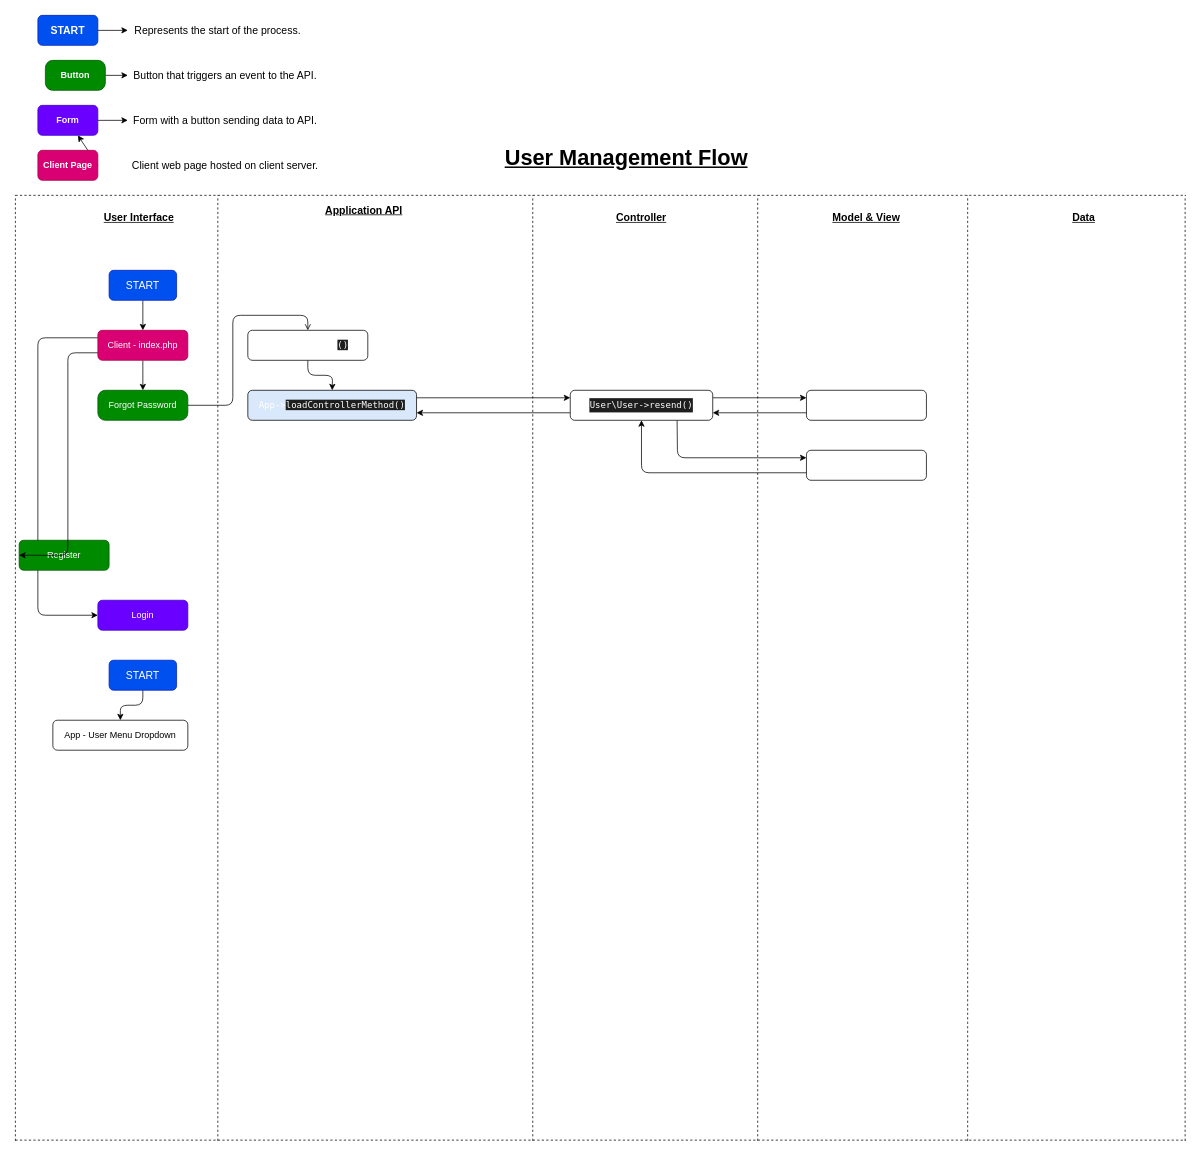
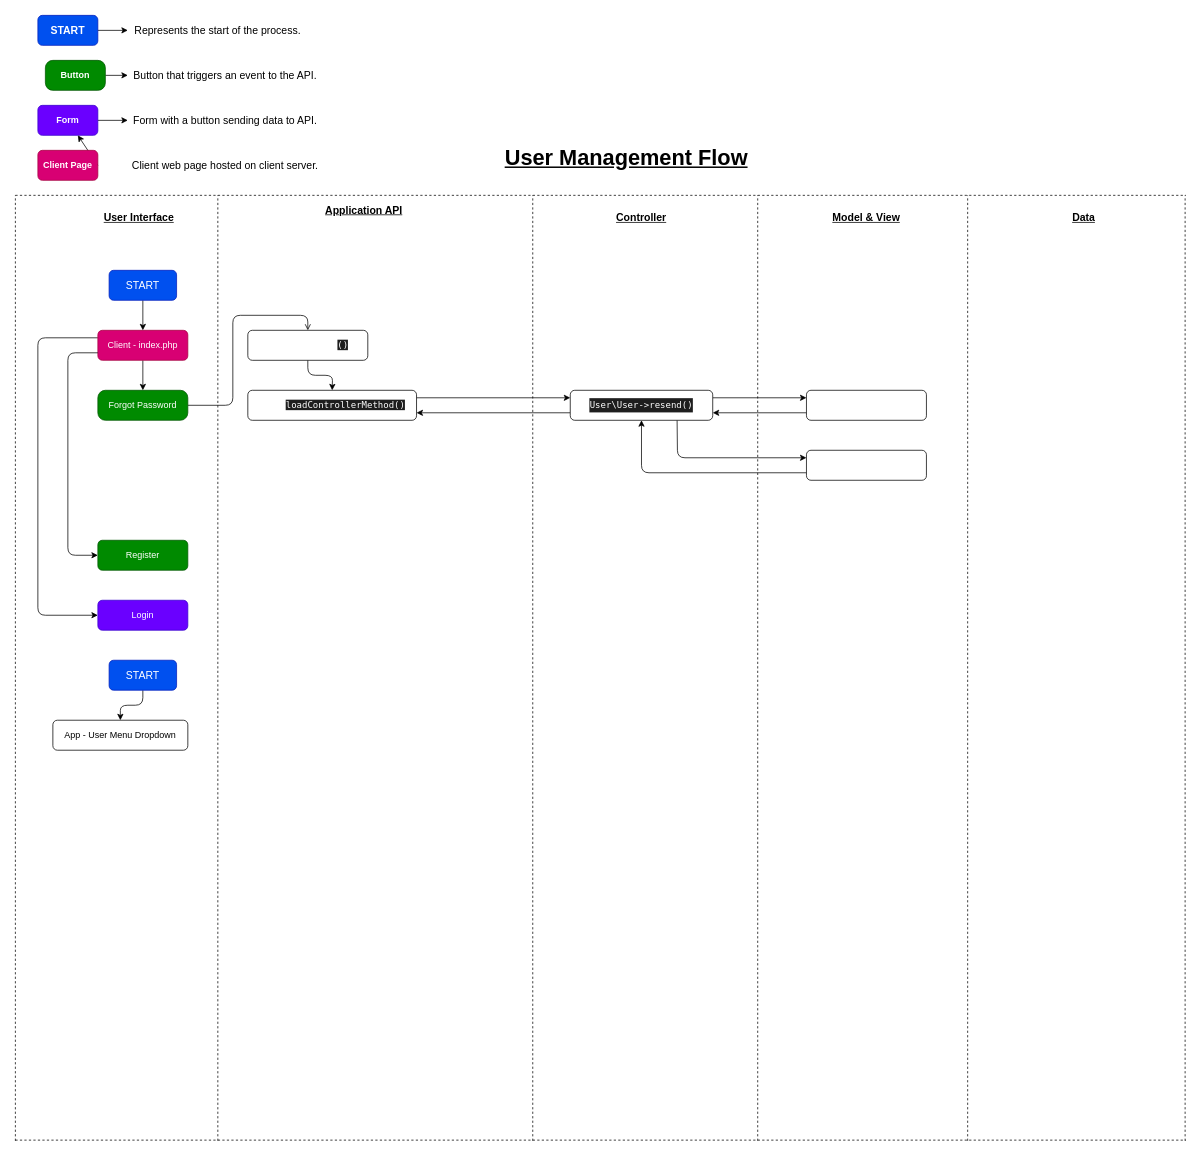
node "App->loadControllerMethod()": fillcolor #dae8fc -> #ffffff
node "Register": moved (64, 555) -> (143, 555)
